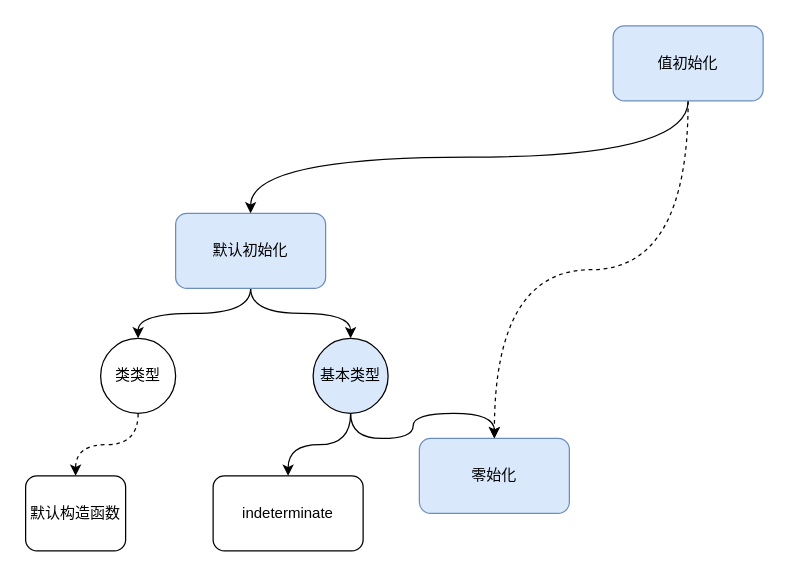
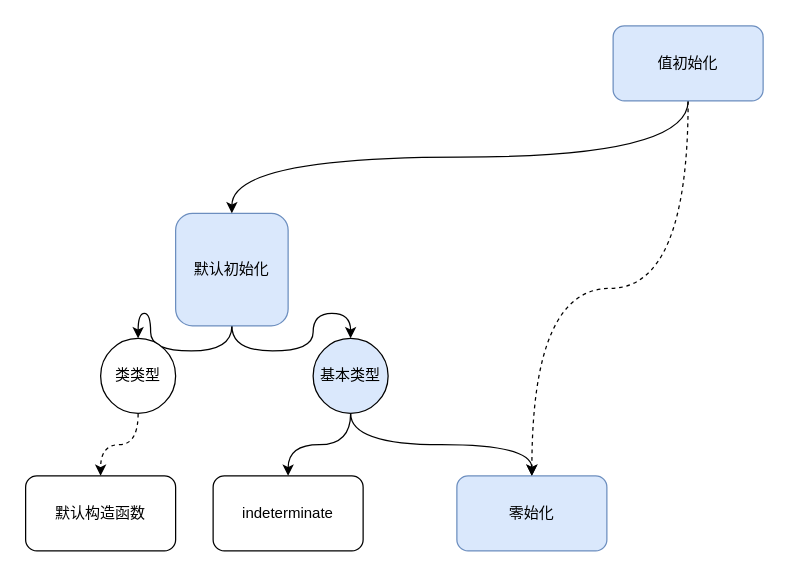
node "默认初始化": size 150x75 -> 113x113
node "零始化": moved (494, 476) -> (532, 513)
node "默认构造函数": size 100x75 -> 150x75
